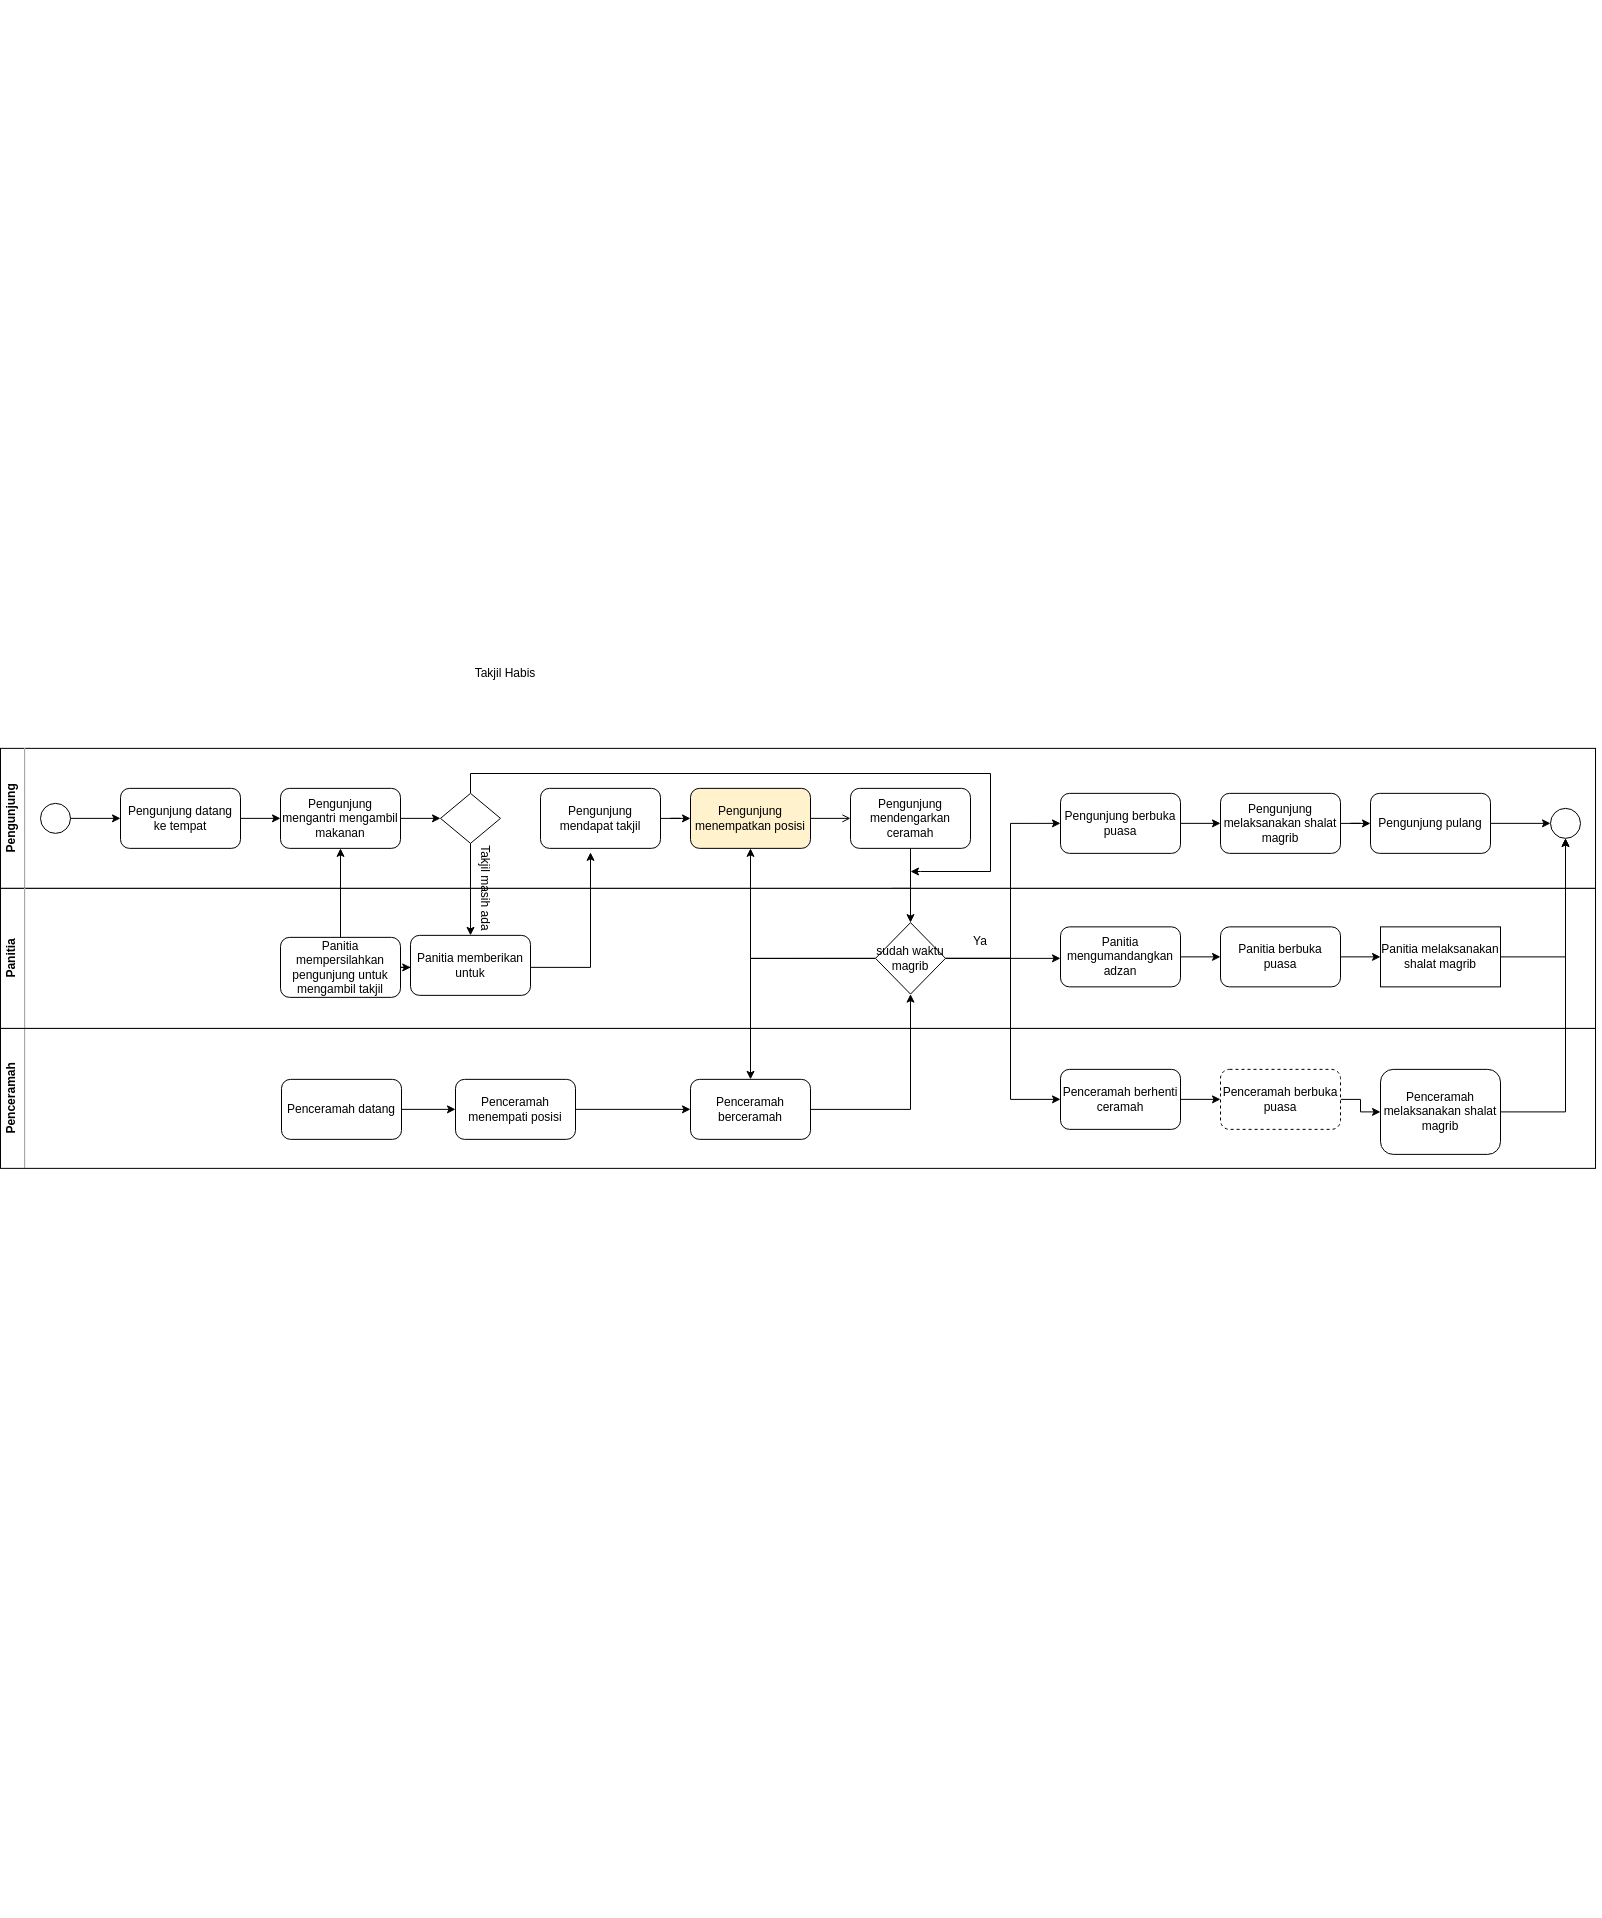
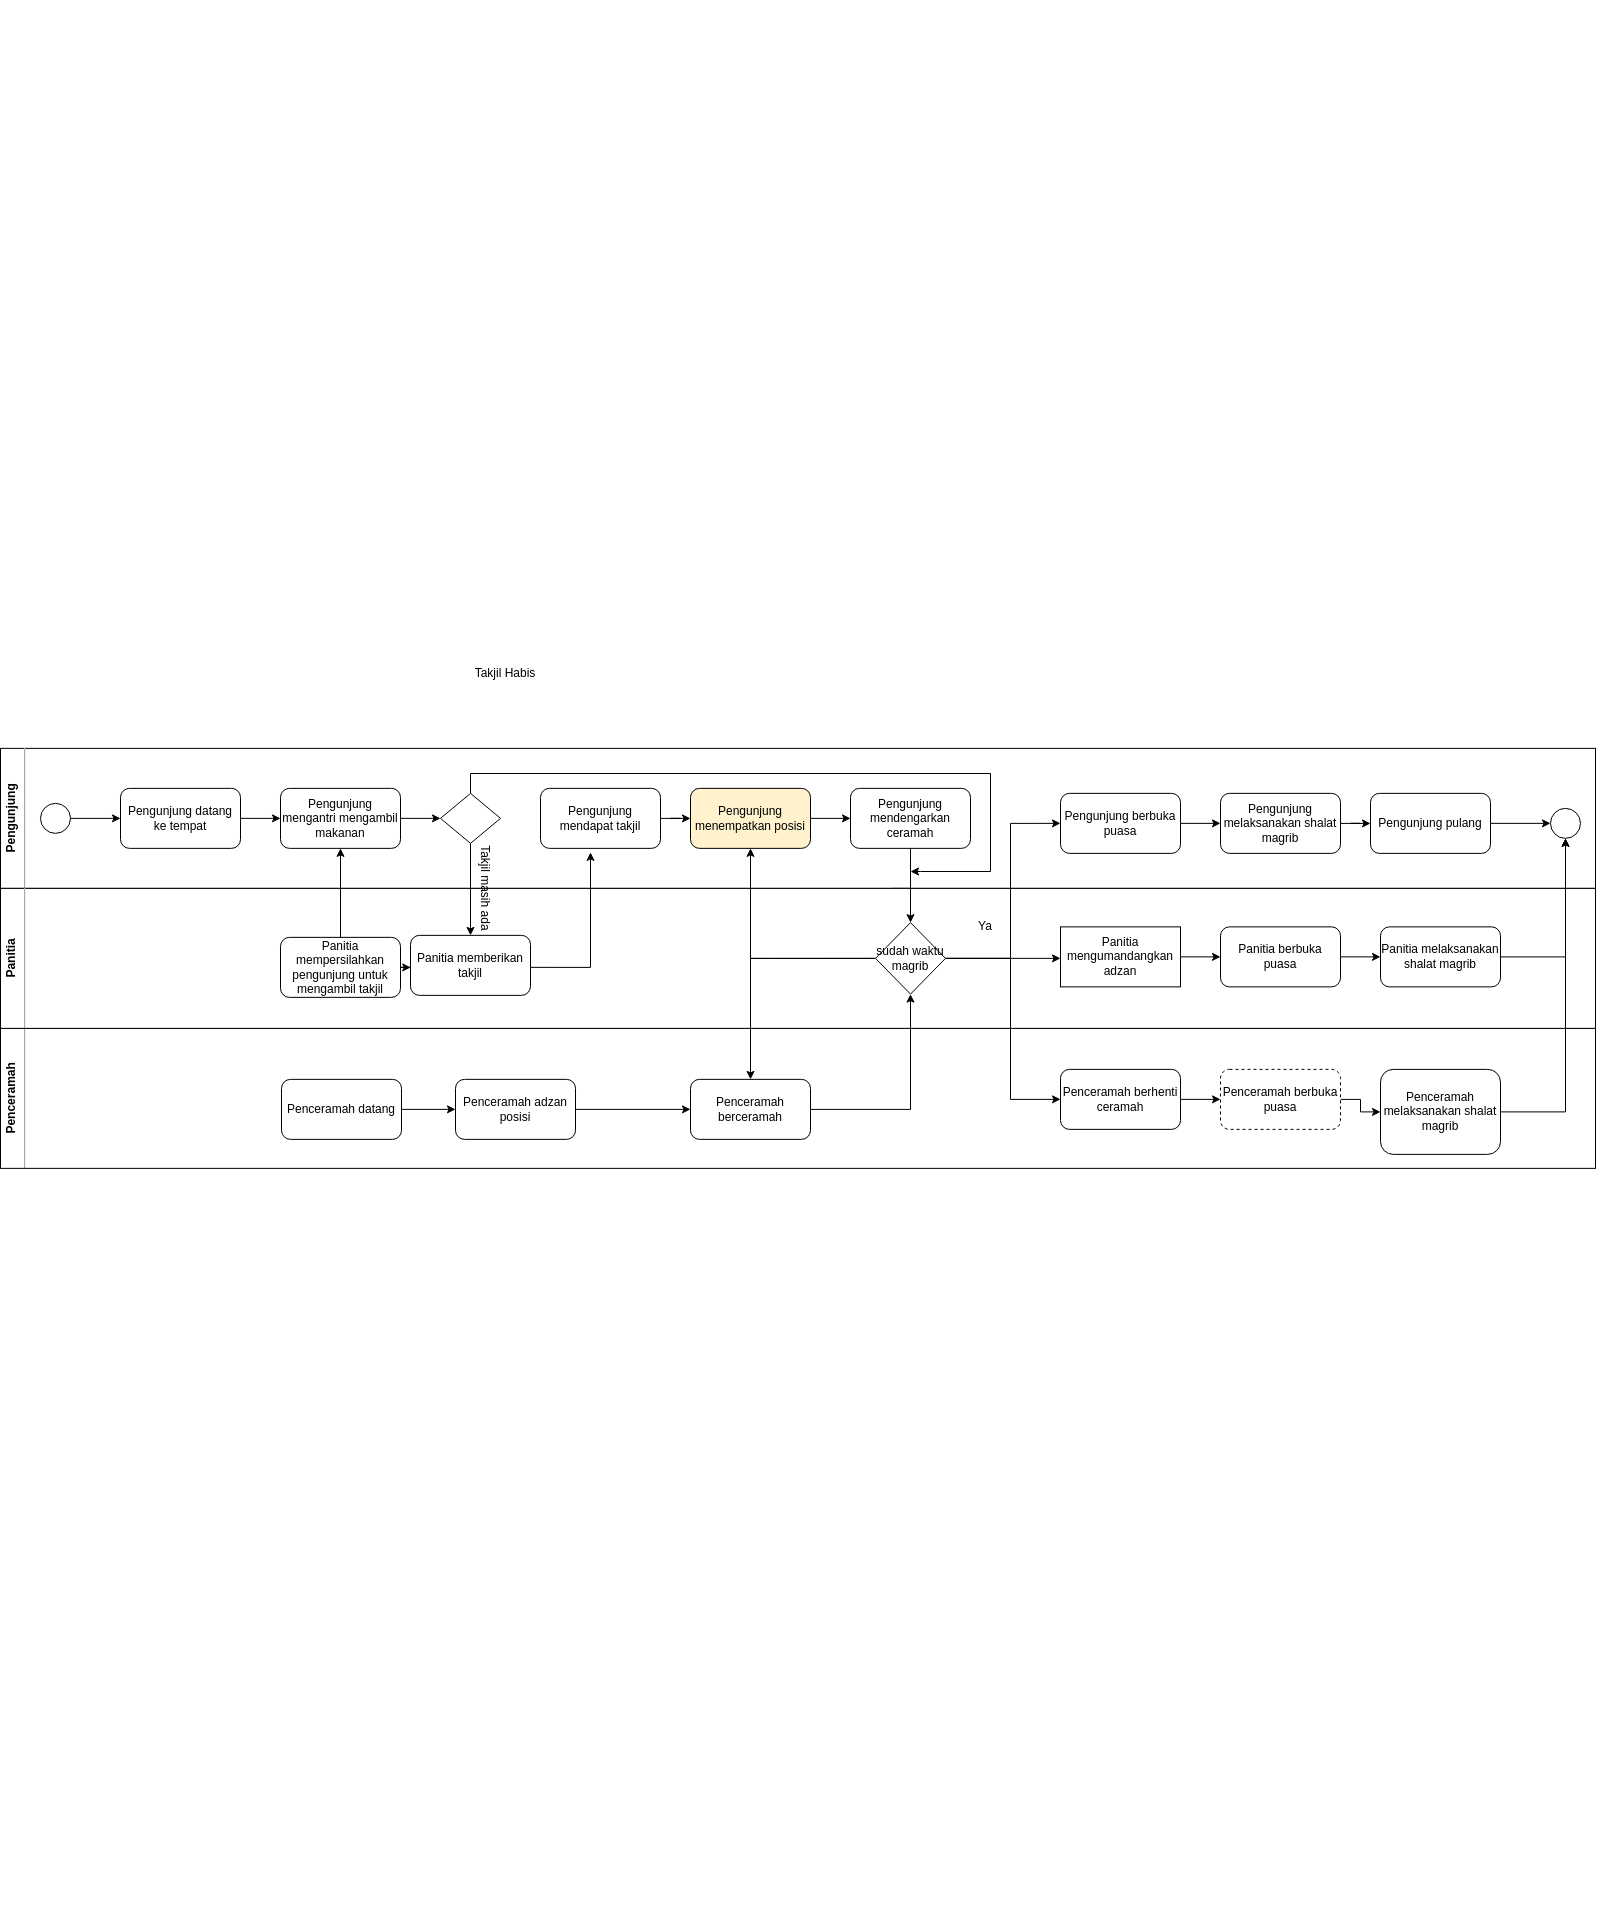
edge "Pengunjung menempatkan posisi" -> "Pengunjung mendengarkan ceramah": arrowhead open -> classic
node "Ya": moved (981, 942) -> (986, 927)
node "Panitia mengumandangkan adzan": shape rounded rectangle -> rectangle
node "Panitia melaksanakan shalat magrib": shape rectangle -> rounded rectangle
node "Panitia memberikan untuk": label "Panitia memberikan untuk" -> "Panitia memberikan takjil"
node "Penceramah menempati posisi": label "Penceramah menempati posisi" -> "Penceramah adzan posisi"
